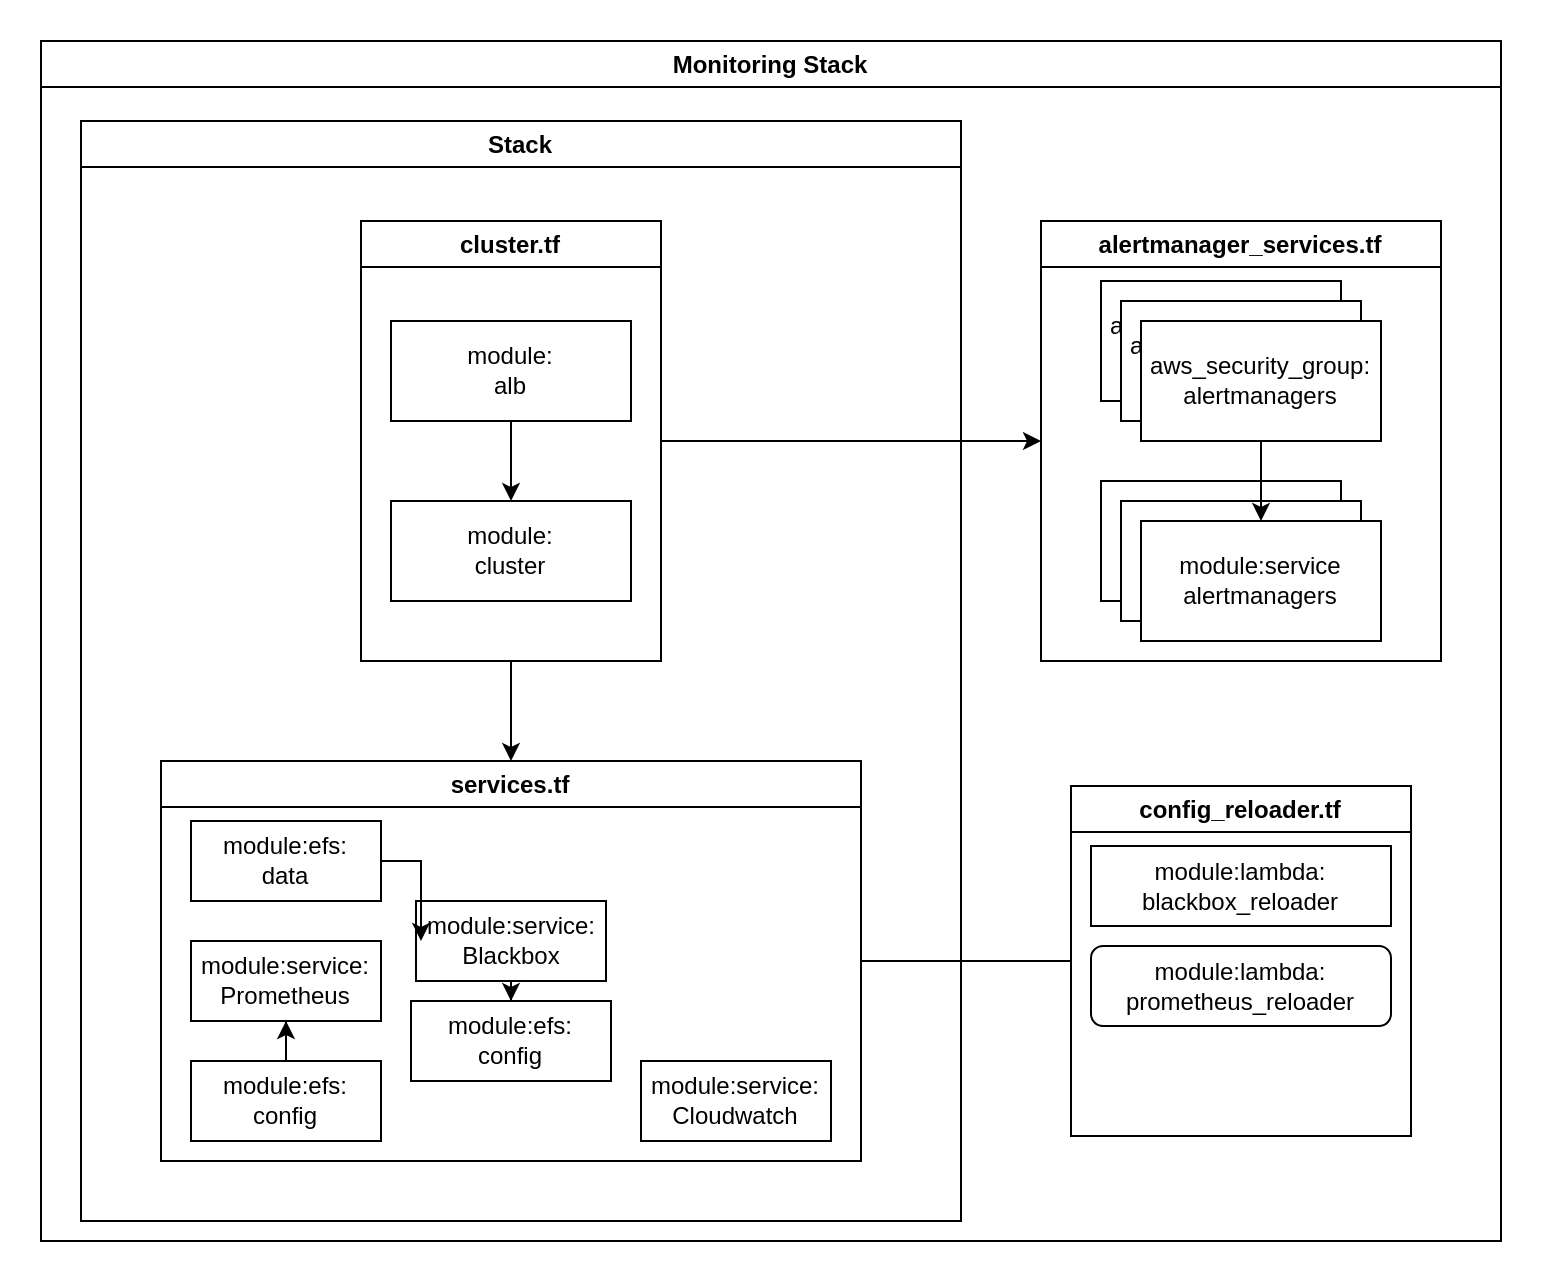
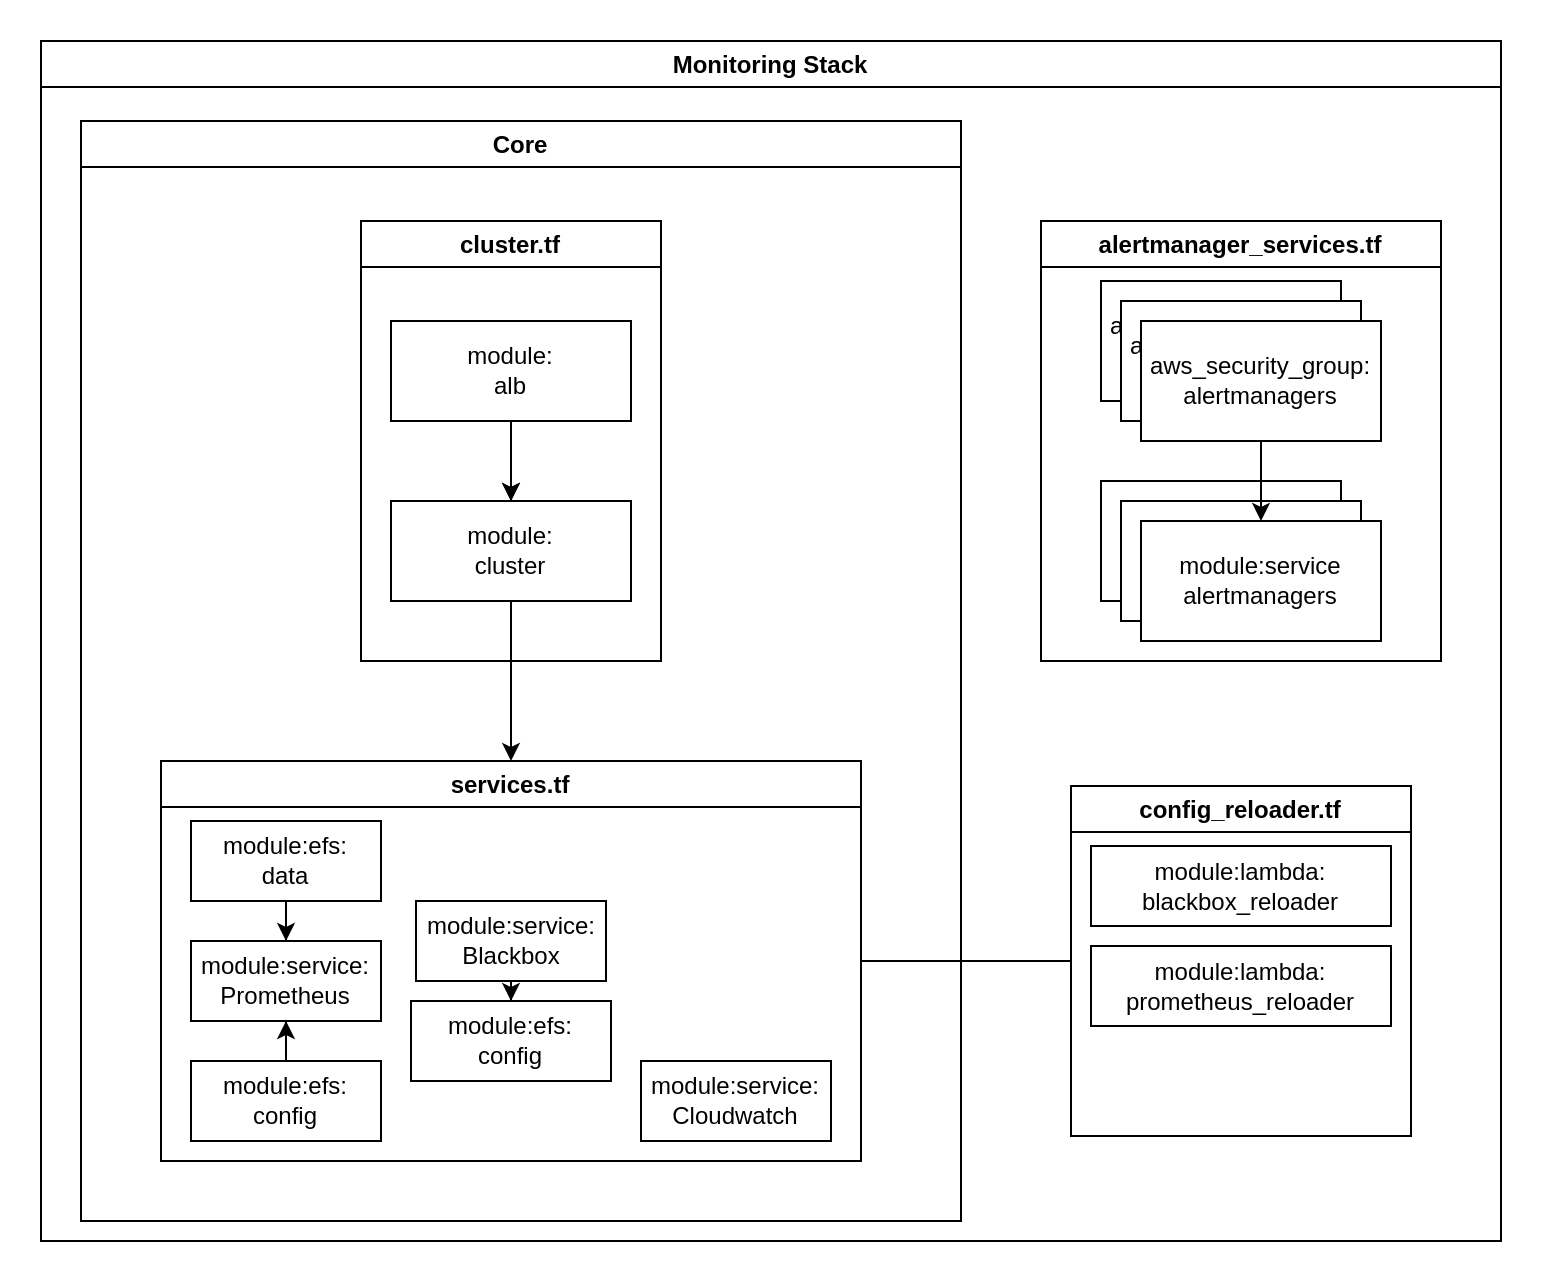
node "Stack": label "Stack" -> "Core"
edge "cluster.tf" -> "alertmanager_services.tf": now "cluster.tf" -> "module: cluster"
edge "module:efs: data" -> "module:service: Blackbox": now "module:efs: data" -> "module:service: Prometheus"
node "module:lambda: prometheus_reloader": shape rounded rectangle -> rectangle
